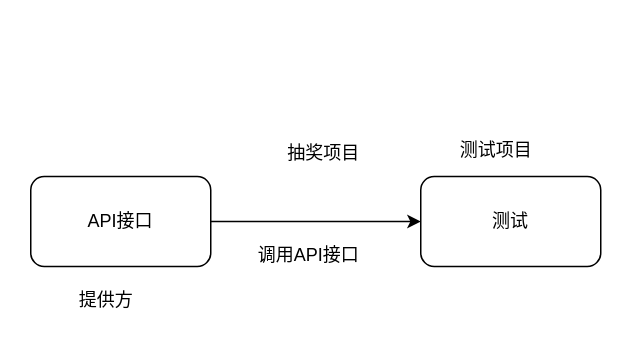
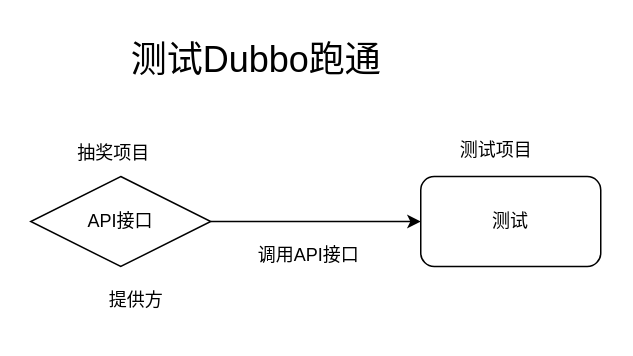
node "测试Dubbo跑通": added
node "抽奖项目": moved (323, 154) -> (113, 154)
node "API接口": shape rounded rectangle -> diamond
node "提供方": moved (106, 301) -> (136, 301)
